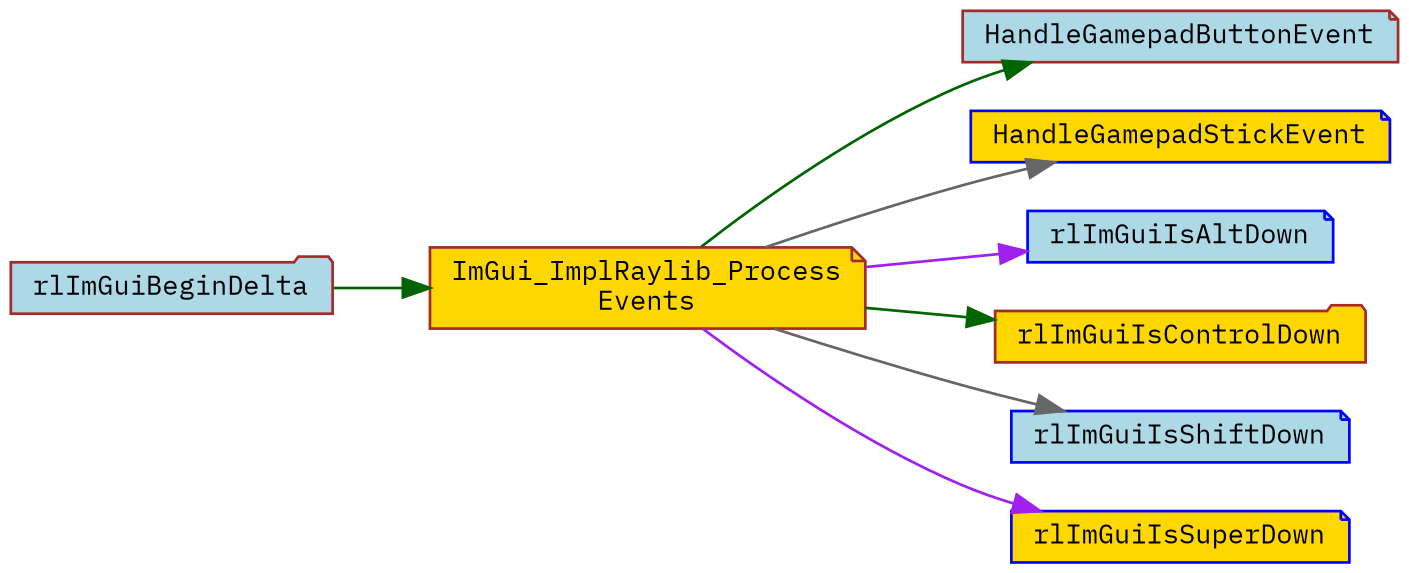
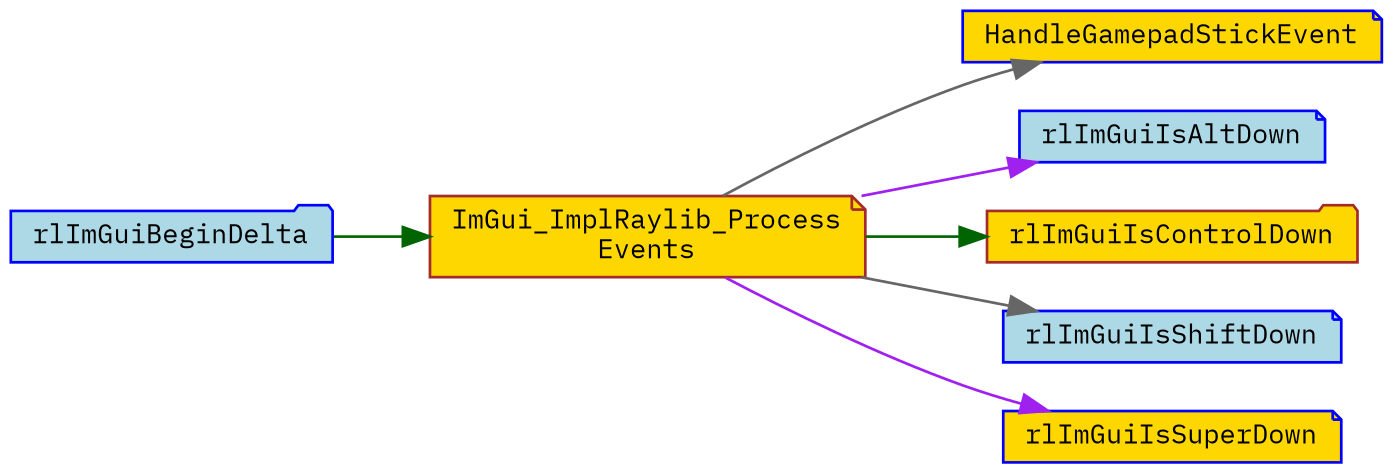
node "HandleGamepadButtonEvent": removed
node "rlImGuiBeginDelta": color brown -> blue
